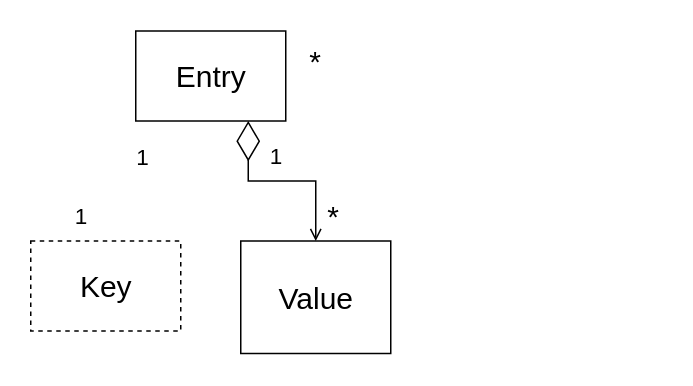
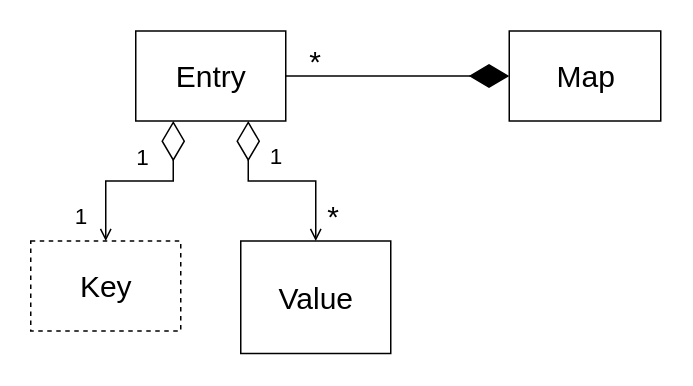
edge "Entry" -> "Map": added
node "Map": added
edge "Entry" -- "Key": added
